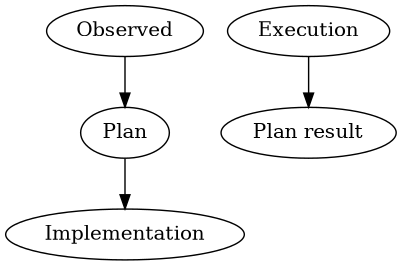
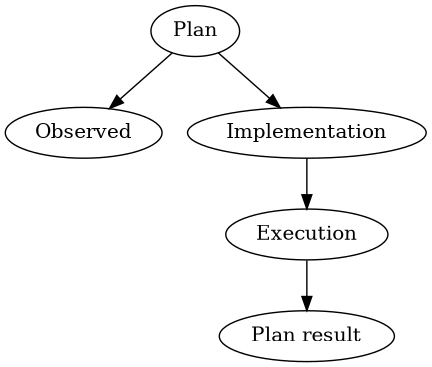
edge "Observed" -> "Plan": reversed
edge "Implementation" -> "Execution": added
